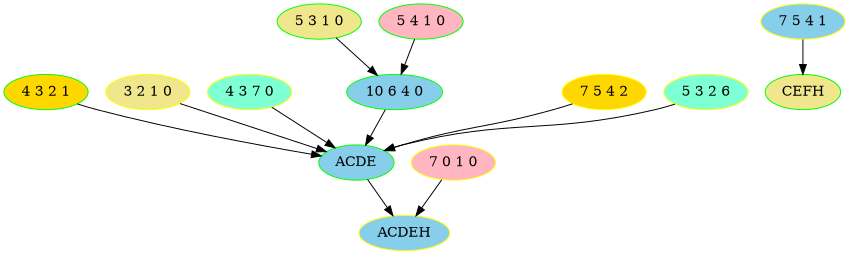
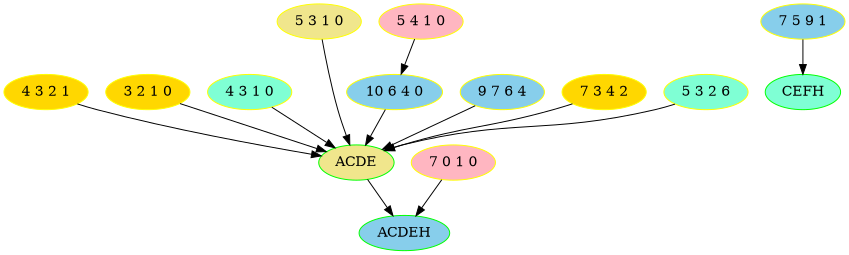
node "5 3 1 0": color green -> yellow
node "5 4 1 0": color green -> yellow
node "7 5 4 1": label "7 5 4 1" -> "7 5 9 1"
edge "5 3 1 0" -> "10 6 4 0": now "5 3 1 0" -> "ACDE"
node "4 3 2 1": color green -> yellow
node "3 2 1 0": fillcolor khaki -> gold
node "4 3 7 0": label "4 3 7 0" -> "4 3 1 0"
node "10 6 4 0": color green -> yellow
node "9 7 6 4": added
node "7 5 4 2": label "7 5 4 2" -> "7 3 4 2"
node "CEFH": fillcolor khaki -> aquamarine
node "ACDE": fillcolor skyblue -> khaki
node "ACDEH": color yellow -> green
